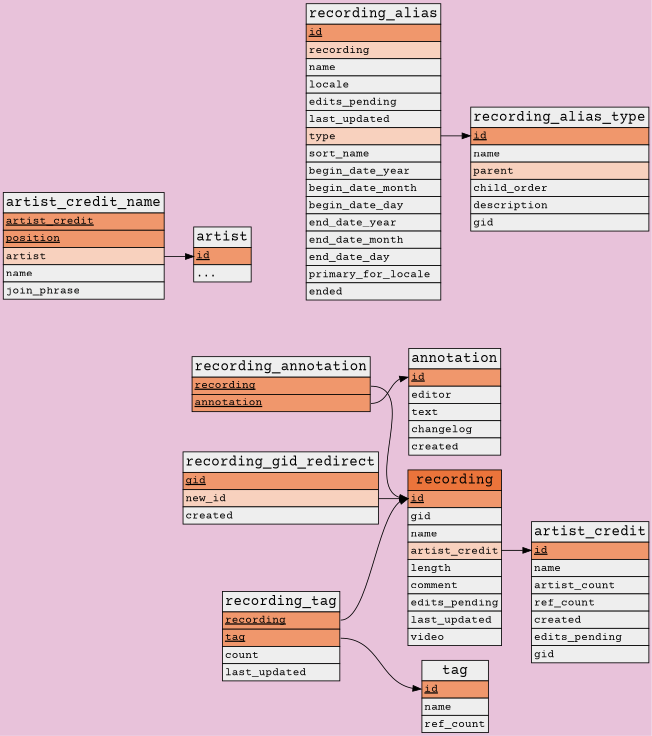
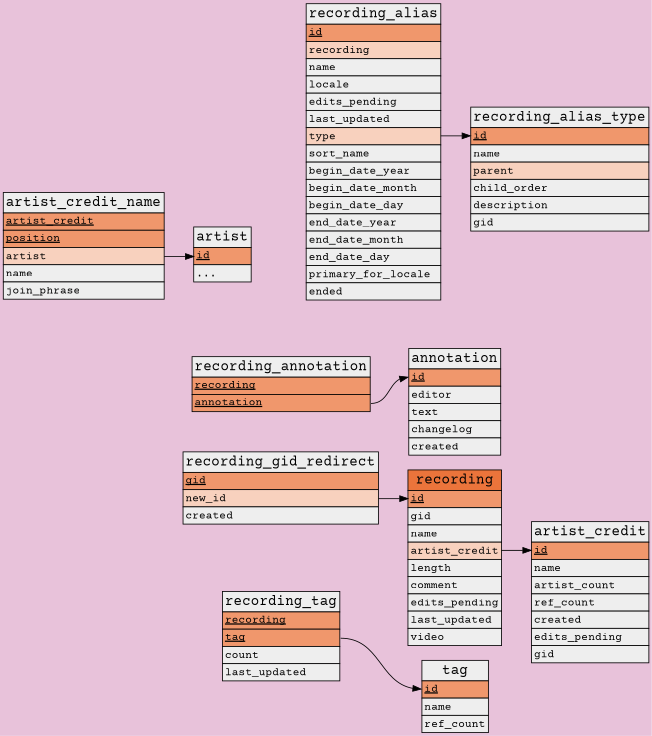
edge "recording_annotation" -> "recording": removed
edge "recording_tag" -> "recording": removed
